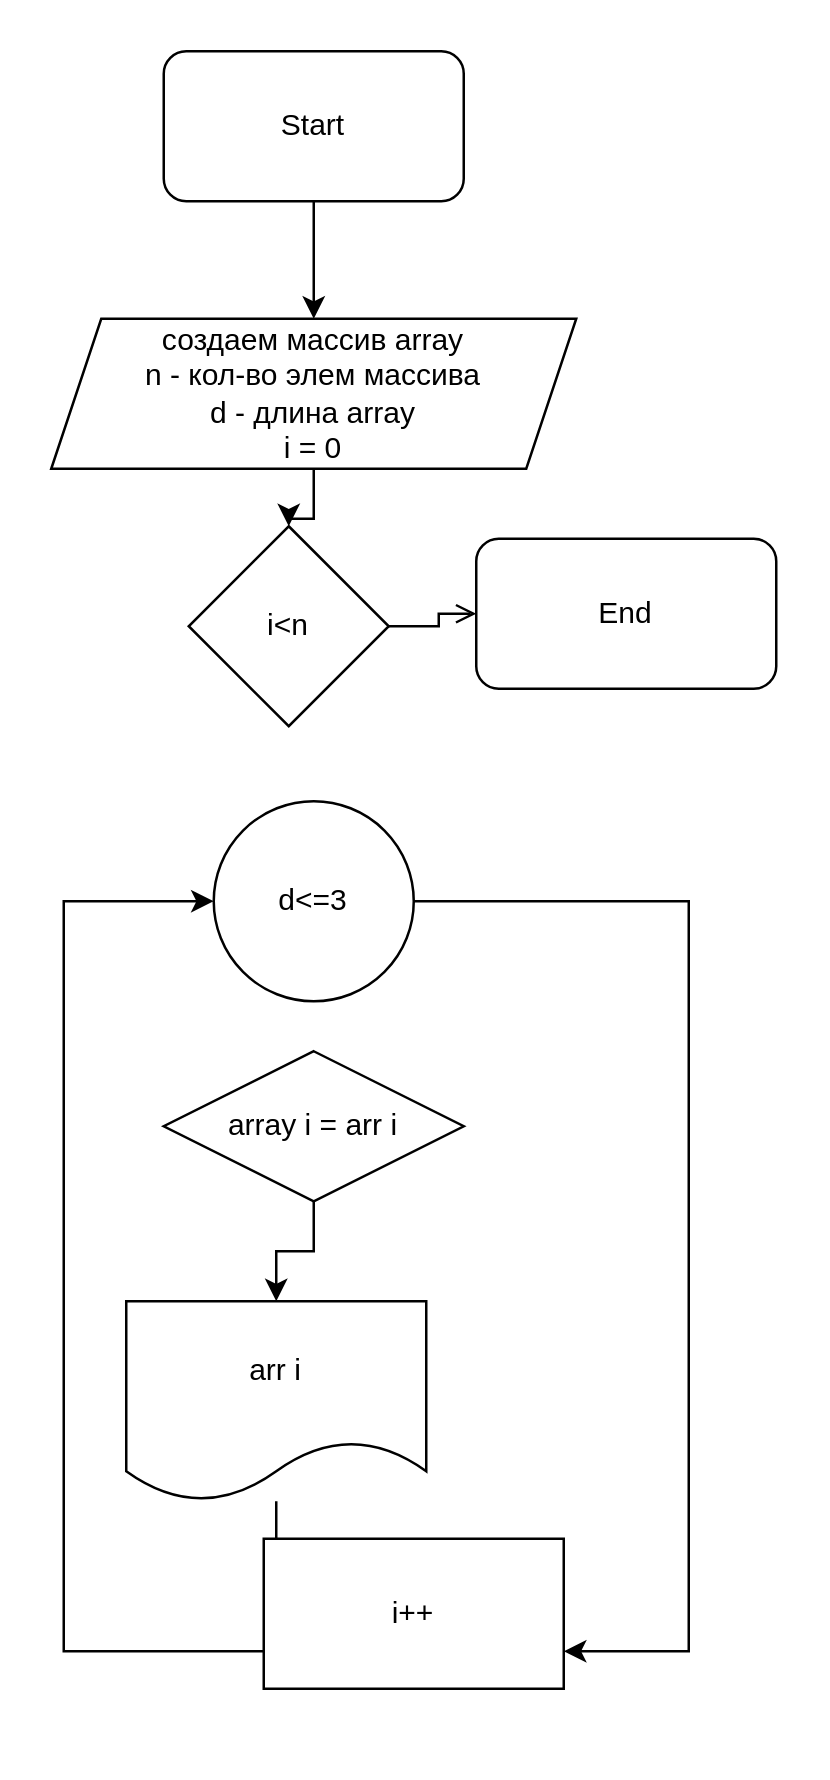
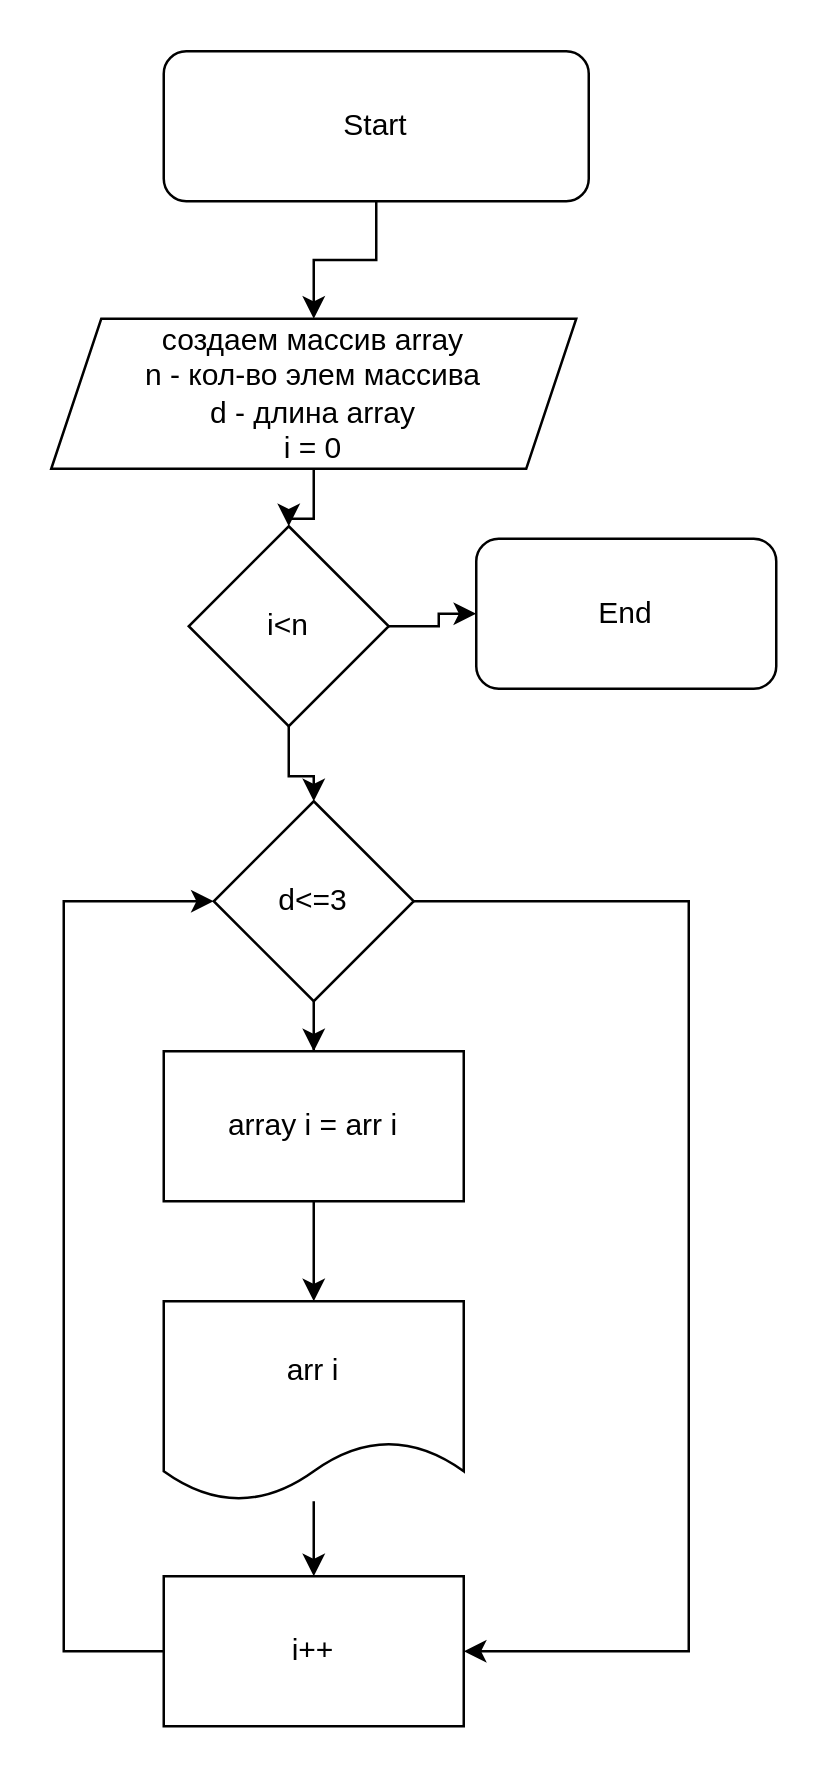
node "Start": size 300x150 -> 425x150
edge "i<n" -> "End": arrowhead open -> classic
edge "i<n" -> "d<=3": added
node "d<=3": shape ellipse -> diamond
edge "d<=3" -> "array i = arr i": added
node "array i = arr i": shape diamond -> rectangle
node "arr i": moved (276, 1401) -> (314, 1401)
node "i++": moved (414, 1614) -> (314, 1651)
